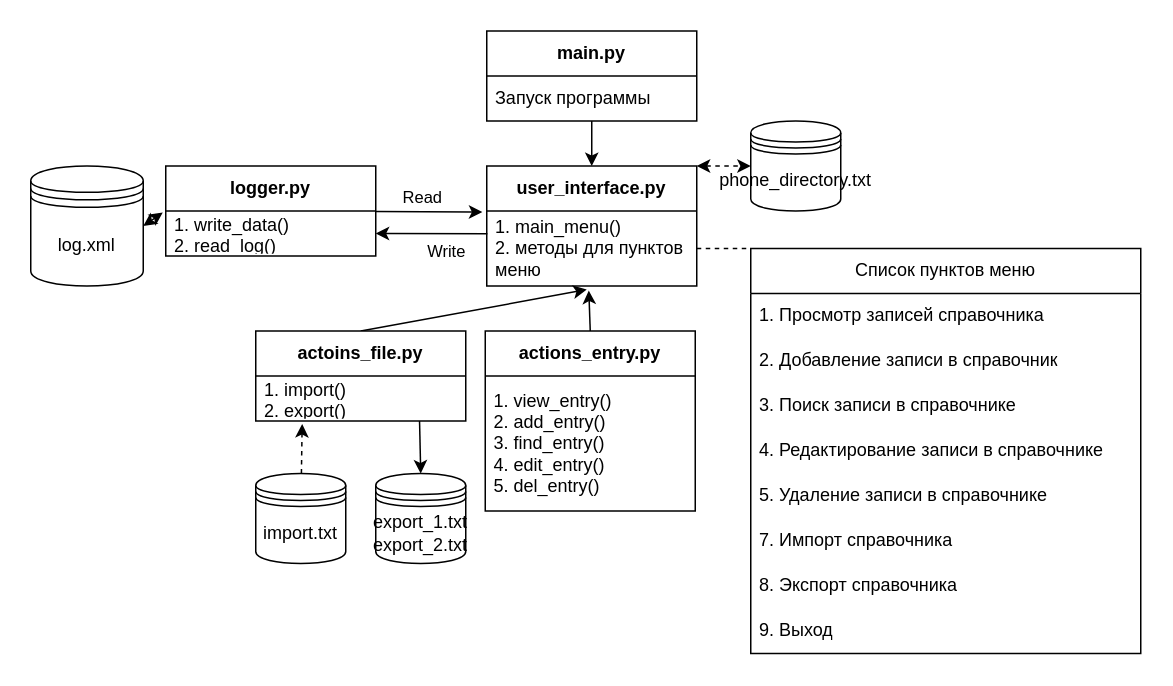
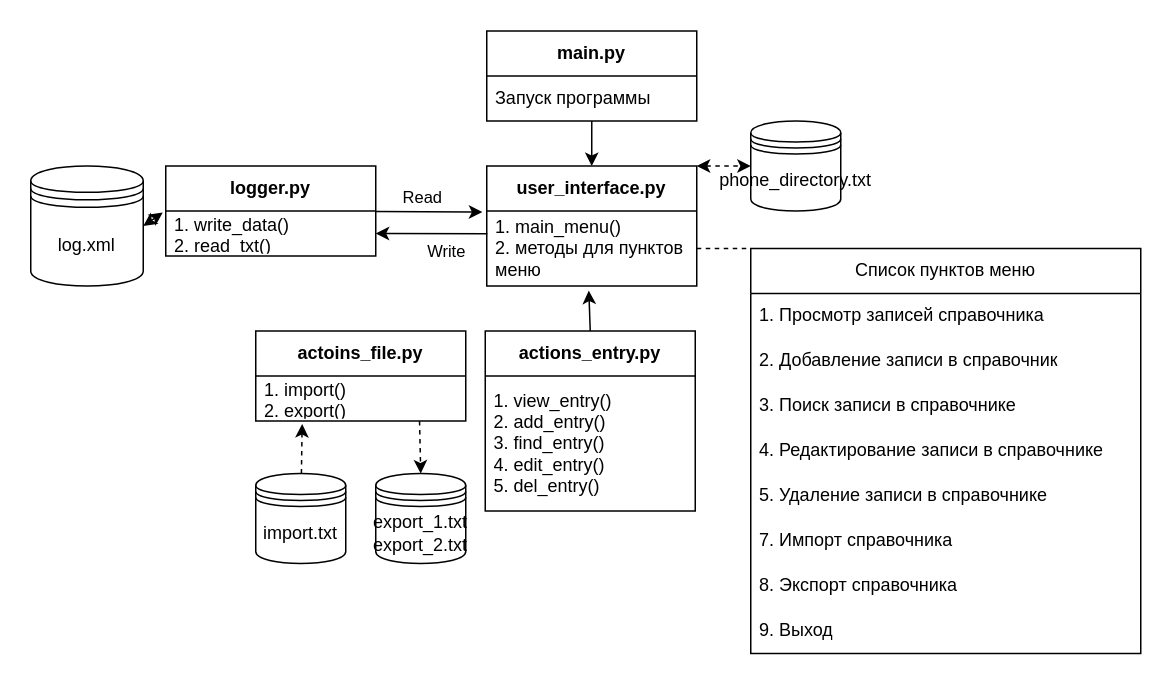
node "1. write_data() 2. read_log()": label "1. write_data() 2. read_log()" -> "1. write_data() 2. read_txt()"
edge "actoins_file.py" -> "1. main_menu() 2. методы для пунктов меню": removed
edge "1. import() 2. export()" -> "export_1.txt export_2.txt": style solid -> dashed
